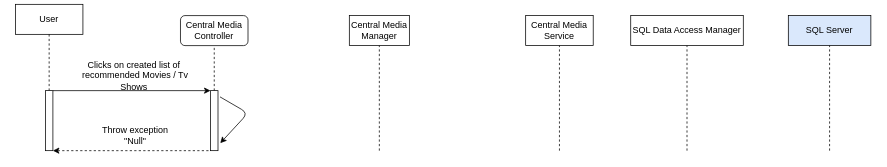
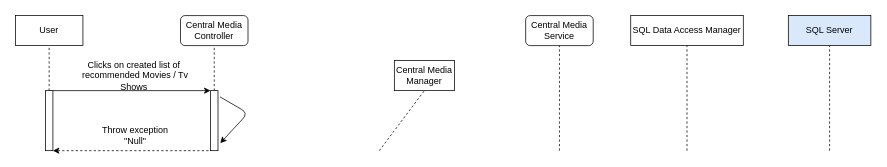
node "User": moved (49, 19) -> (49, 30)
node "Central Media Manager": moved (379, 30) -> (424, 75)
node "Central Media Service": shape rectangle -> rounded rectangle
